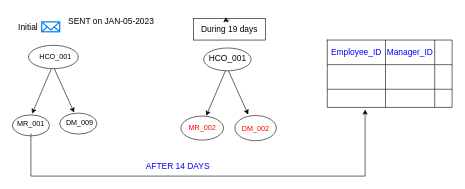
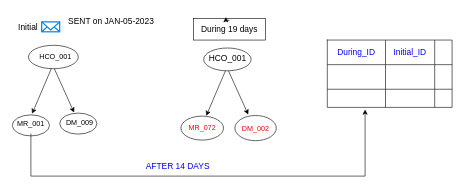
node "Employee_ID": label "Employee_ID" -> "During_ID"
node "Manager_ID": label "Manager_ID" -> "Initial_ID"
node "MR_002": label "MR_002" -> "MR_072"
